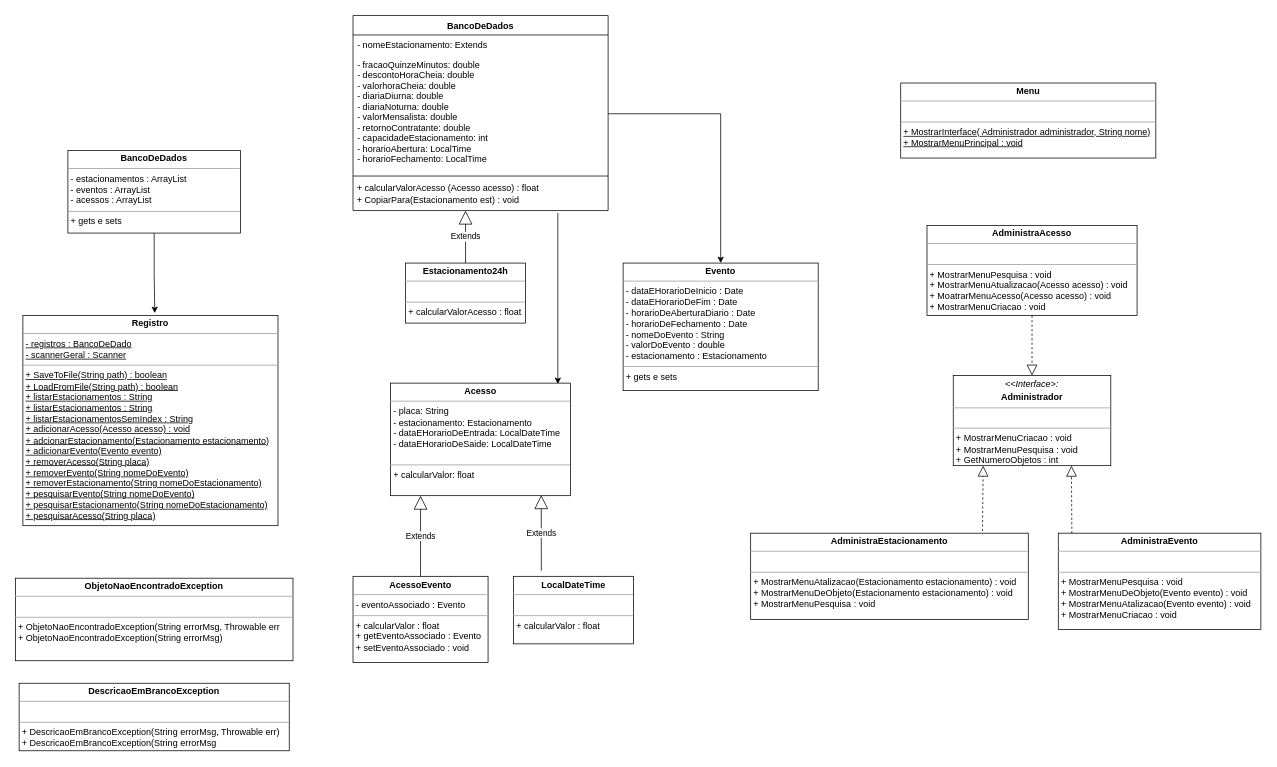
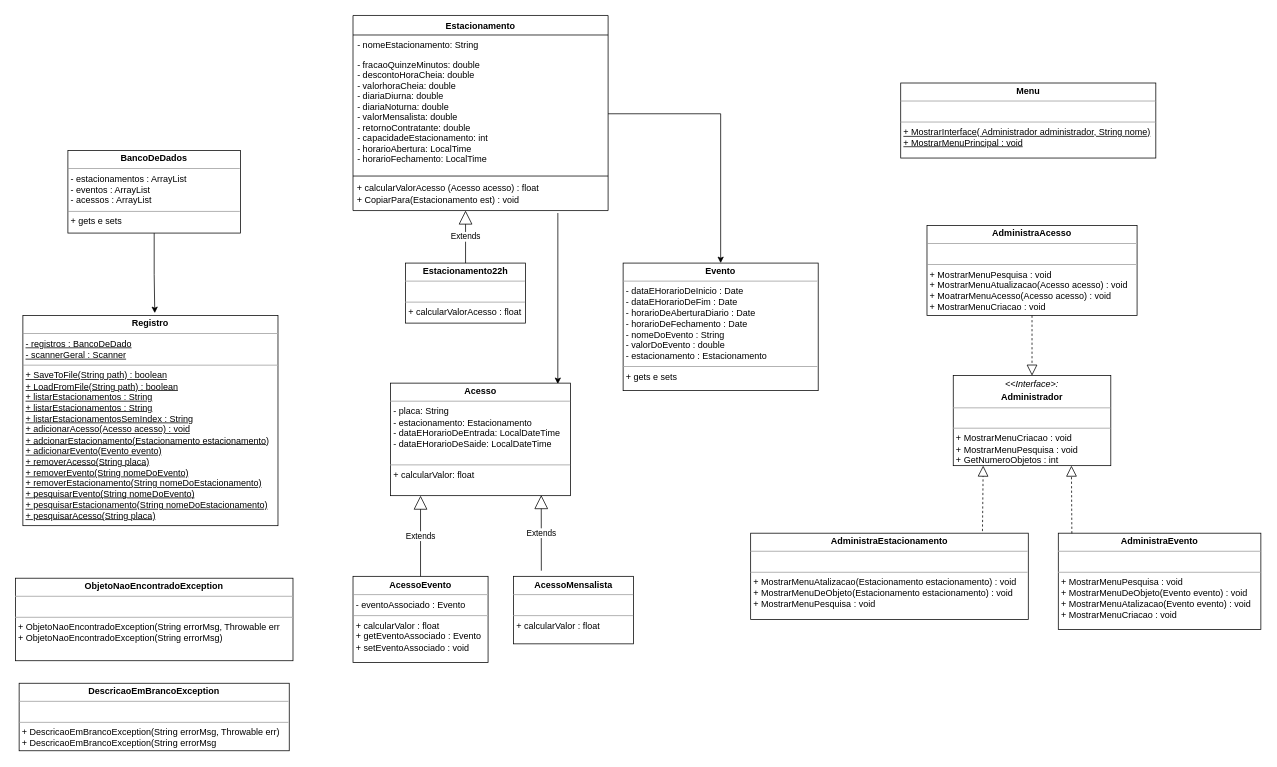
node "BancoDeDados": label "BancoDeDados" -> "Estacionamento"
node "- nomeEstacionamento: Extends": label "- nomeEstacionamento: Extends" -> "- nomeEstacionamento: String"
node "Estacionamento24h + calcularValorAcesso : float": label "Estacionamento24h + calcularValorAcesso : float" -> "Estacionamento22h + calcularValorAcesso : float"
node "LocalDateTime + calcularValor : float": label "LocalDateTime + calcularValor : float" -> "AcessoMensalista + calcularValor : float"
